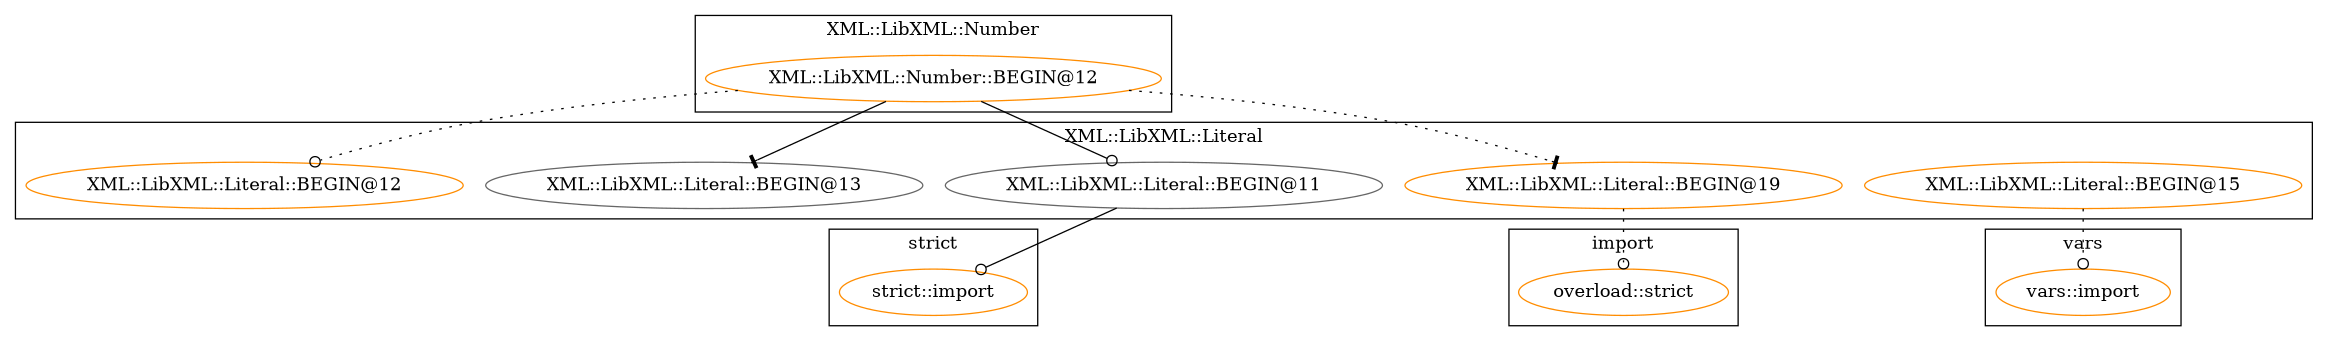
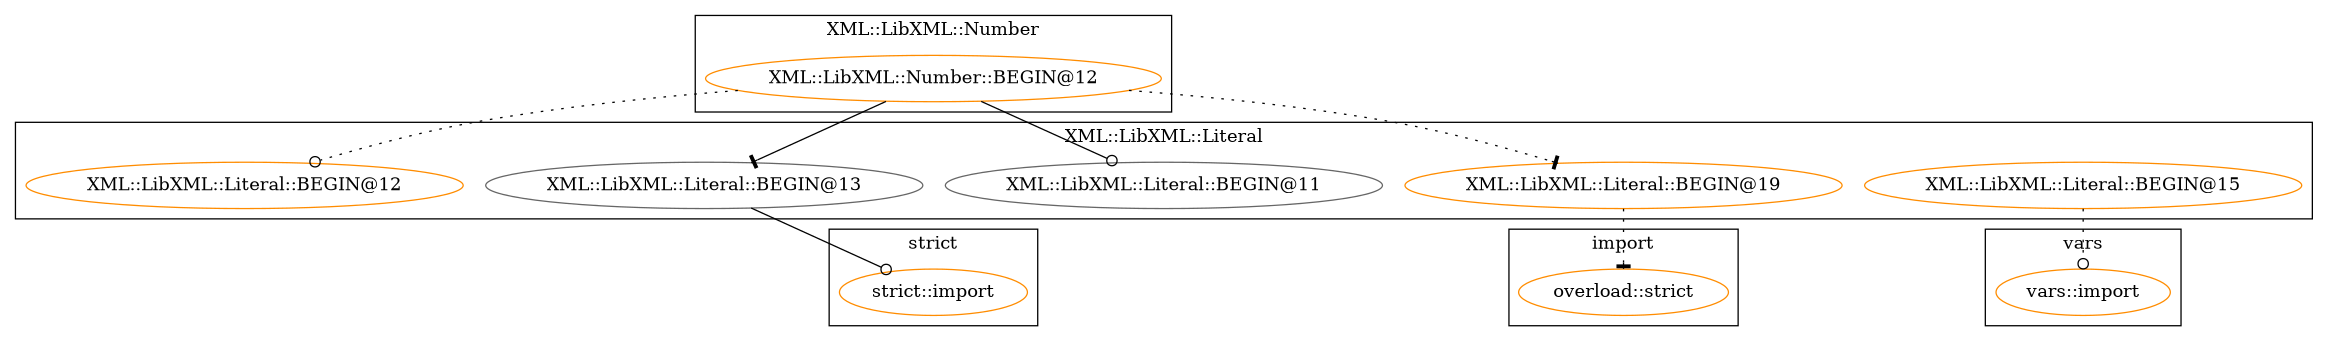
edge "XML::LibXML::Literal::BEGIN@19" -> "overload::strict": arrowhead odot -> tee
edge "XML::LibXML::Literal::BEGIN@11" -> "strict::import": now "XML::LibXML::Literal::BEGIN@13" -> "strict::import"
